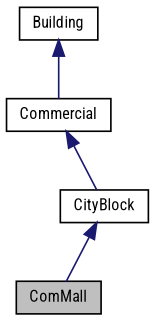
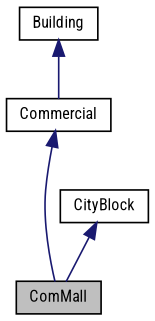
edge "CityBlock" -> "Commercial": now "ComMall" -> "Commercial"
